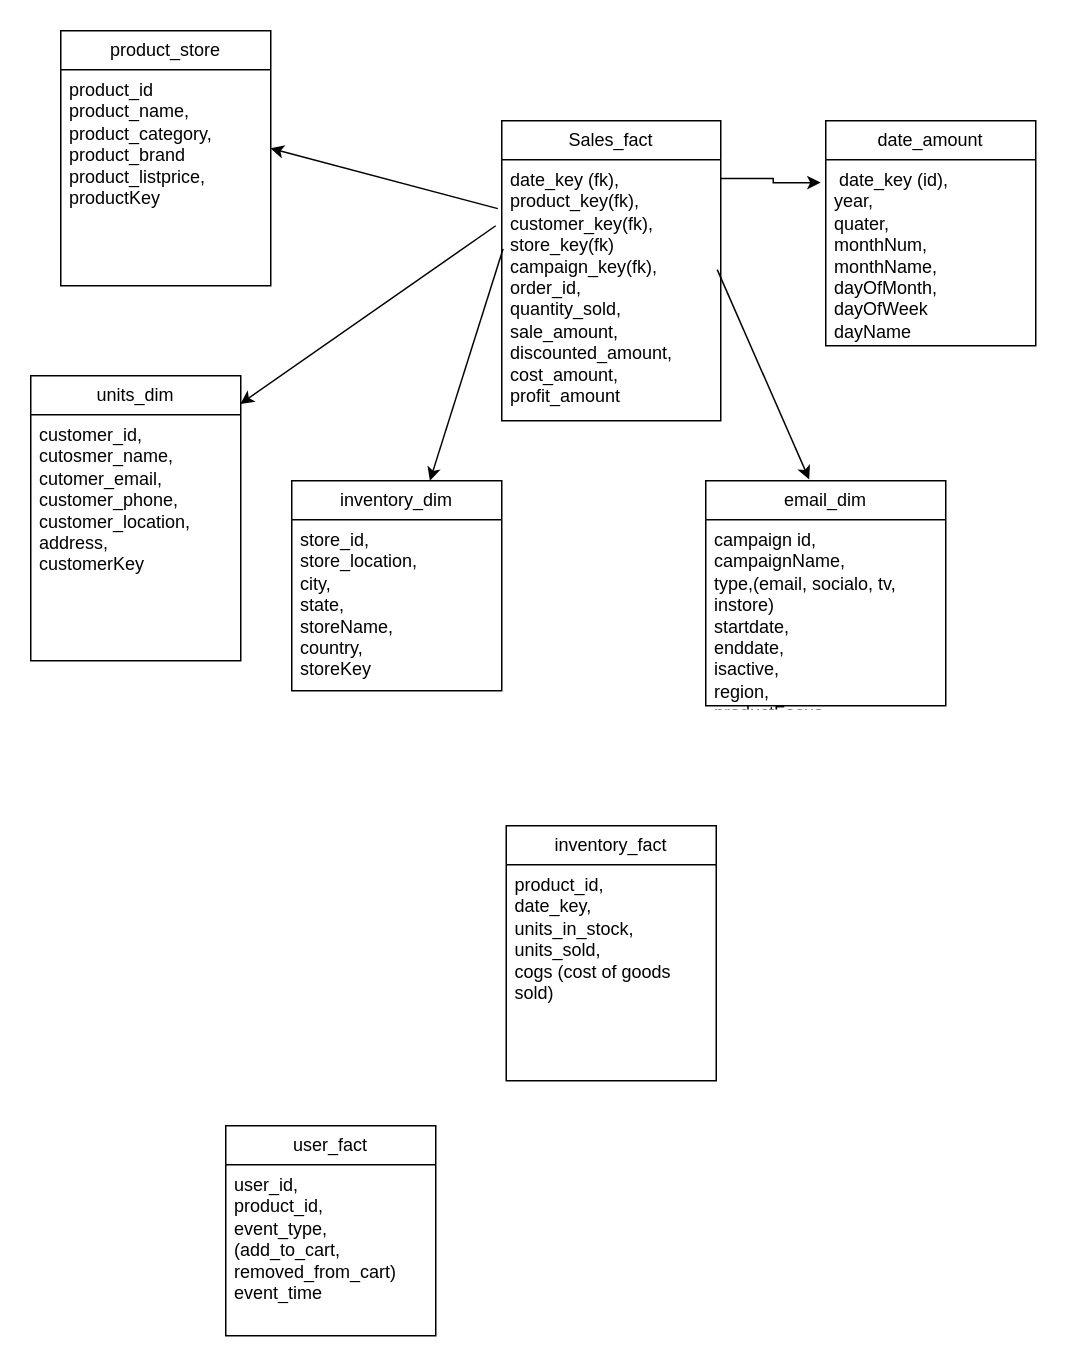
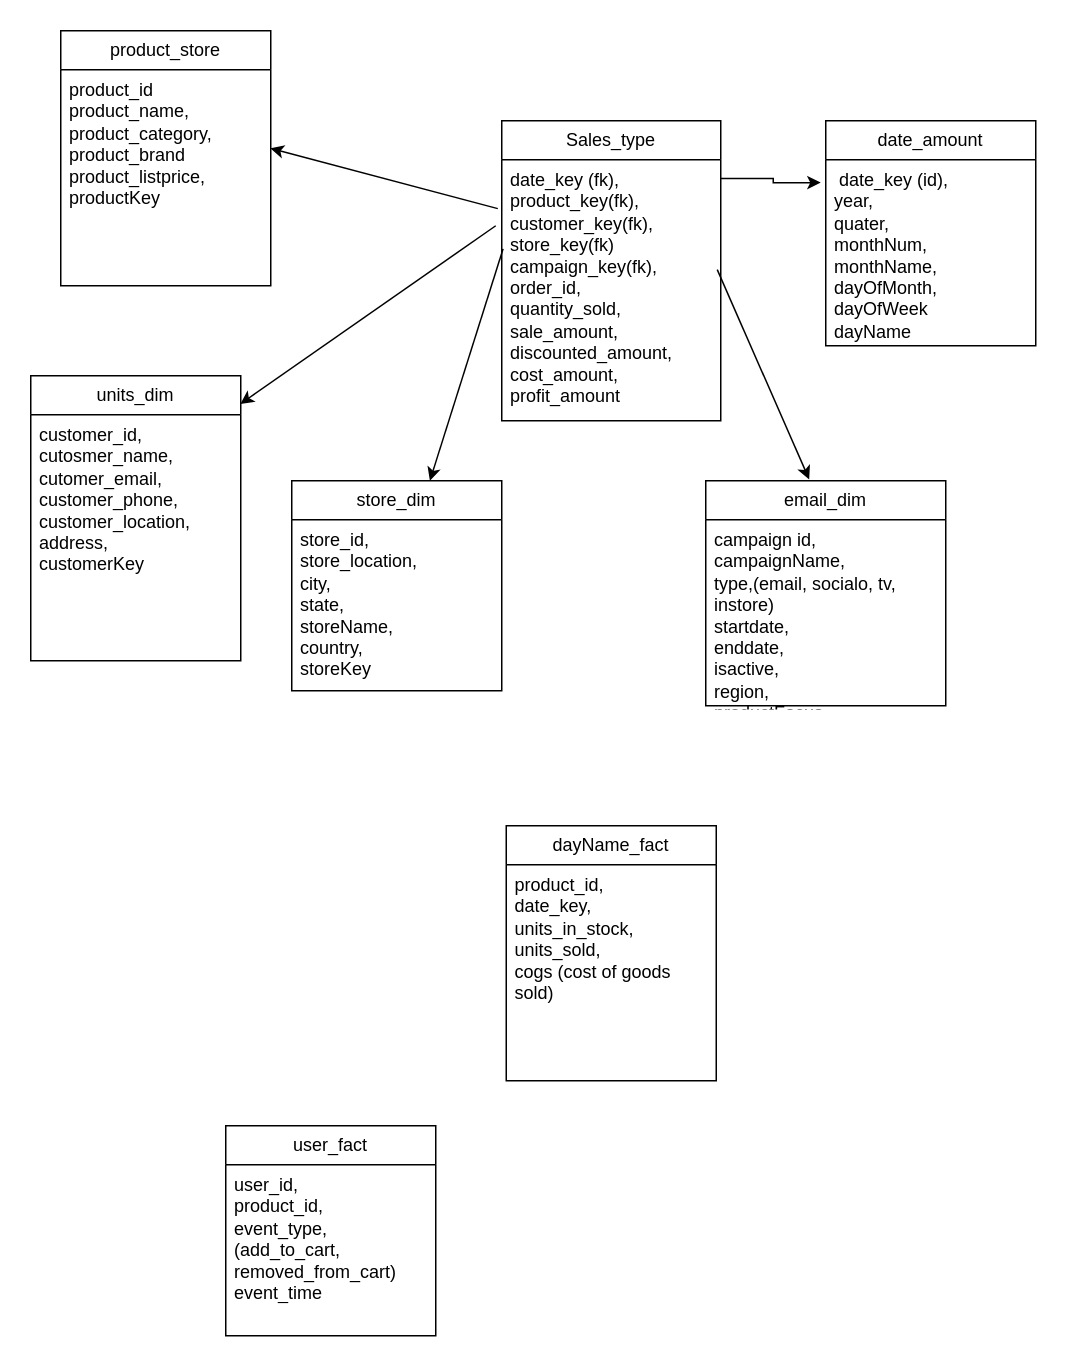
node "Sales_fact": label "Sales_fact" -> "Sales_type"
node "inventory_dim": label "inventory_dim" -> "store_dim"
node "inventory_fact": label "inventory_fact" -> "dayName_fact"
